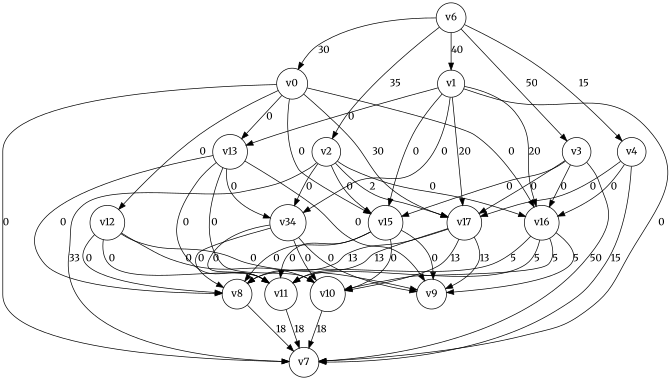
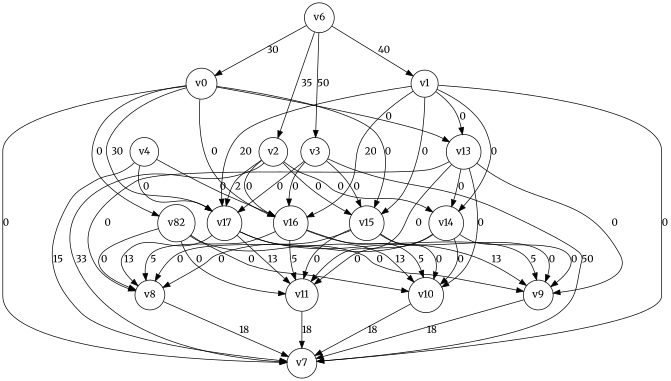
edge "v6" -> "v4": removed, label "15"
node "v12": label "v12" -> "v82"
node "v34": label "v34" -> "v14"
edge "v9" -> "v7": added, label "18"
